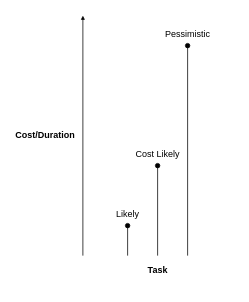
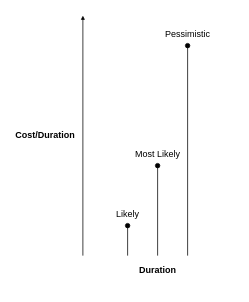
node "Cost Likely": label "Cost Likely" -> "Most Likely"
node "Task": label "Task" -> "Duration"
